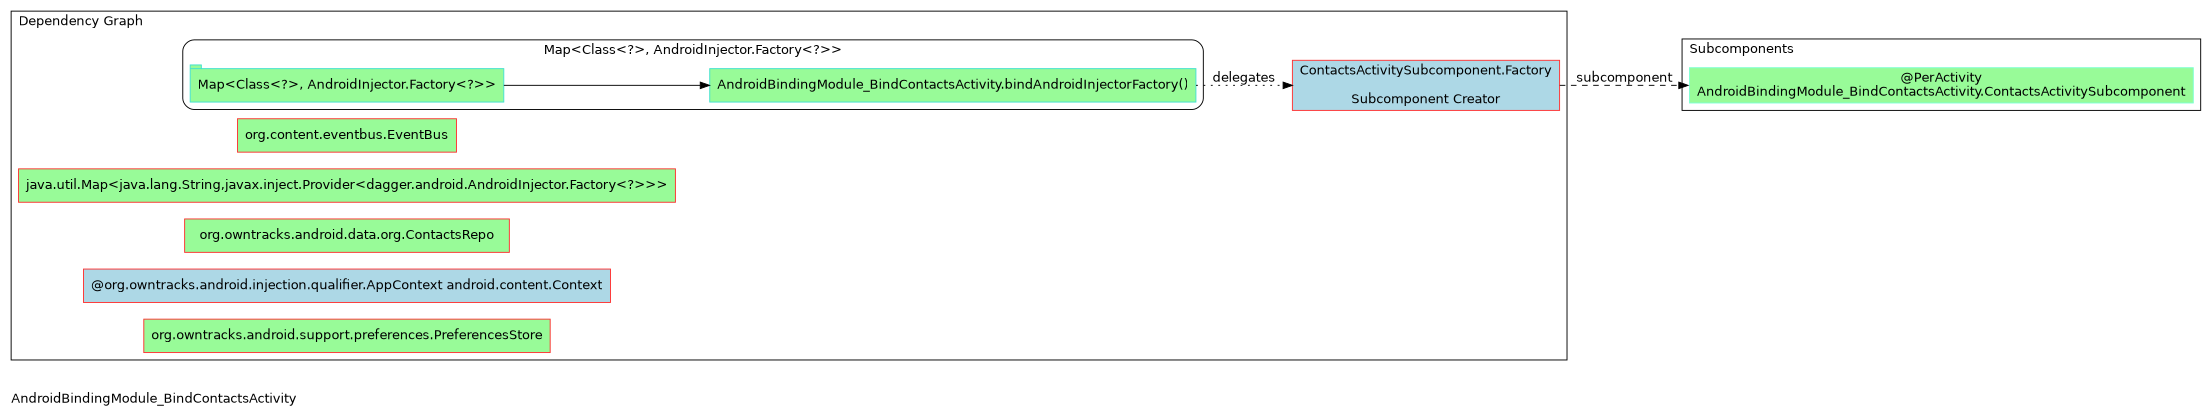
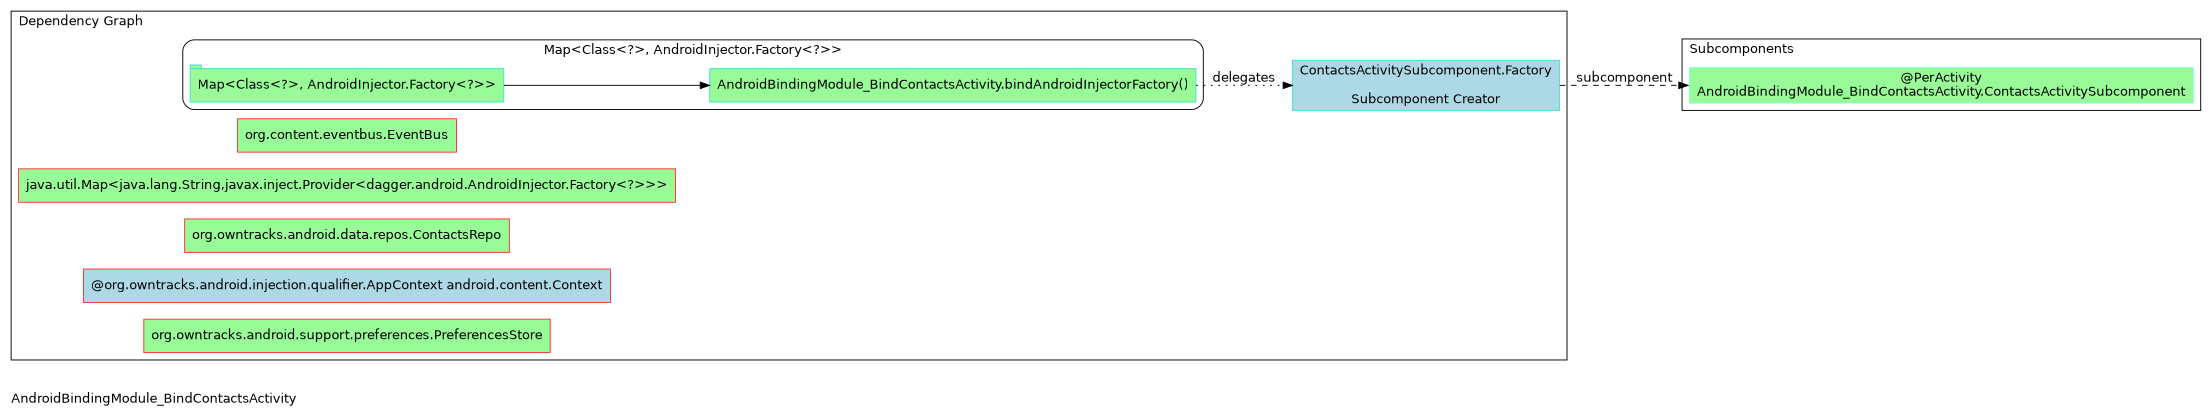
node "ContactsActivitySubcomponent.Factory Subcomponent Creator": color firebrick1 -> turquoise
node "org.owntracks.android.data.org.ContactsRepo": label "org.owntracks.android.data.org.ContactsRepo" -> "org.owntracks.android.data.repos.ContactsRepo"
